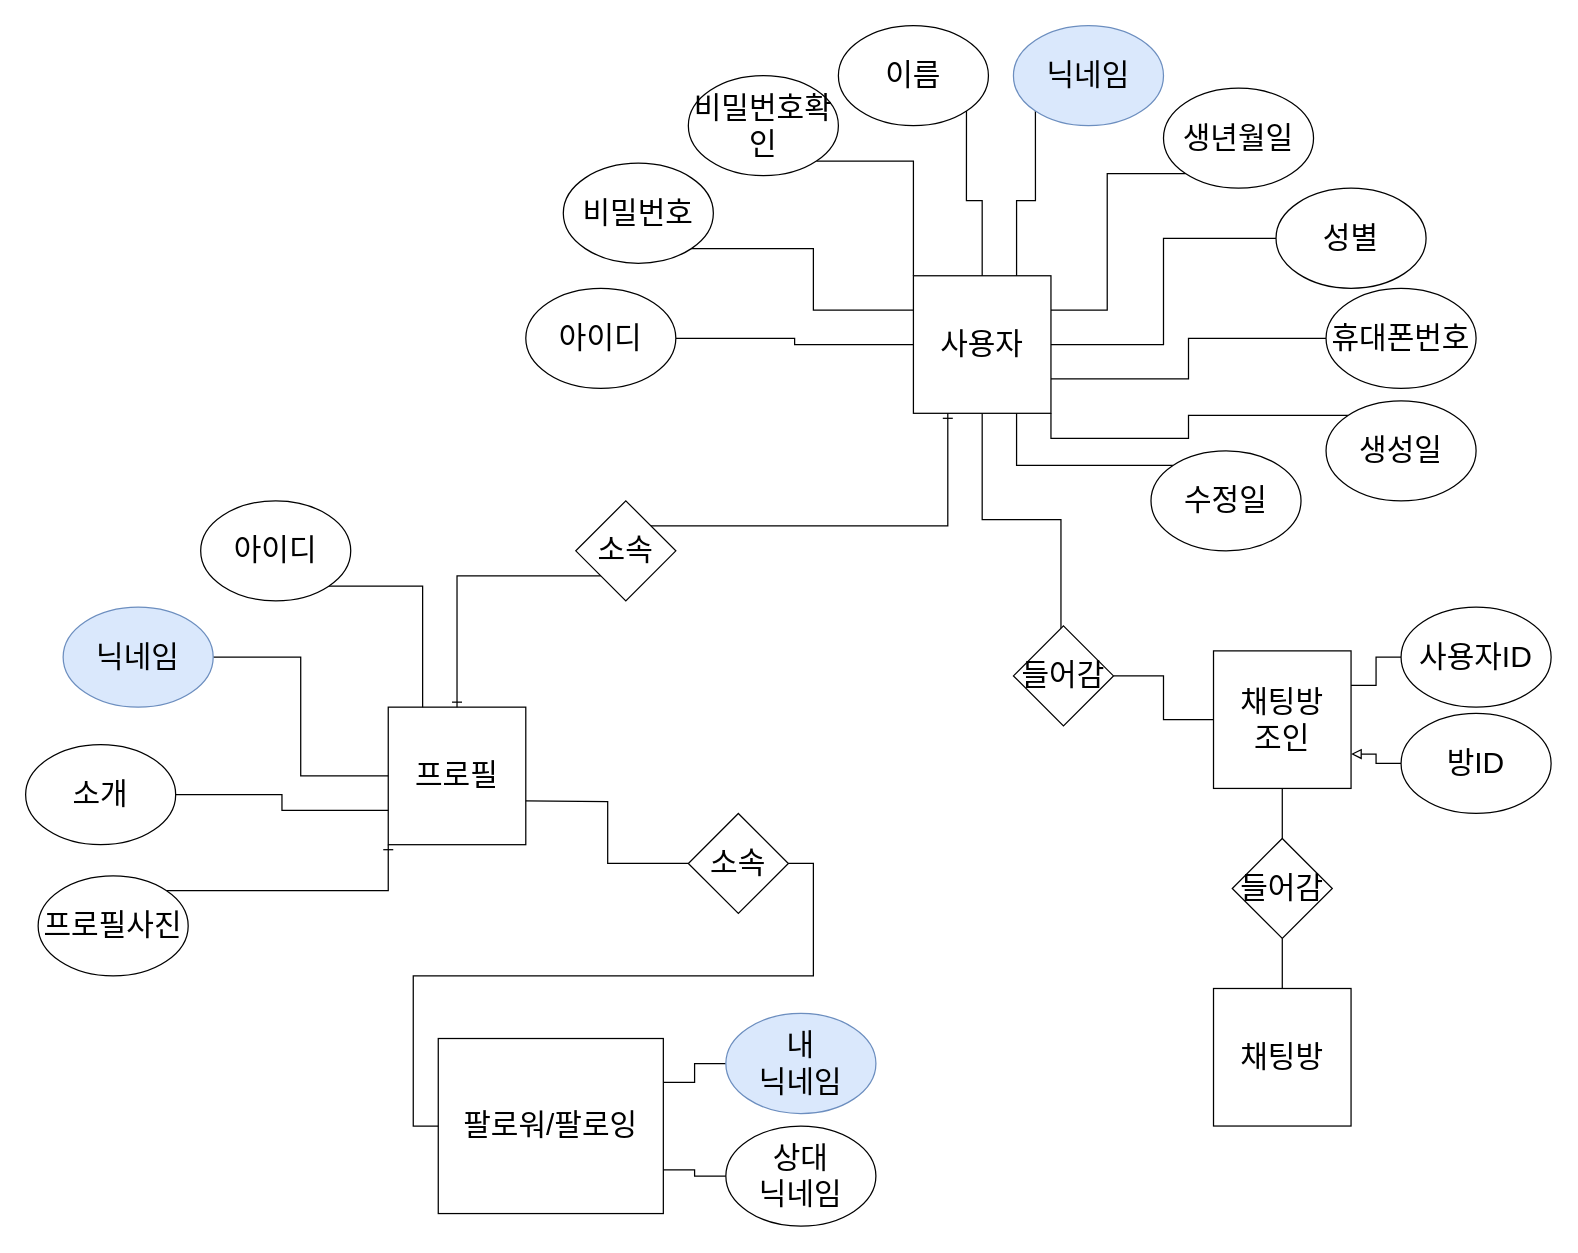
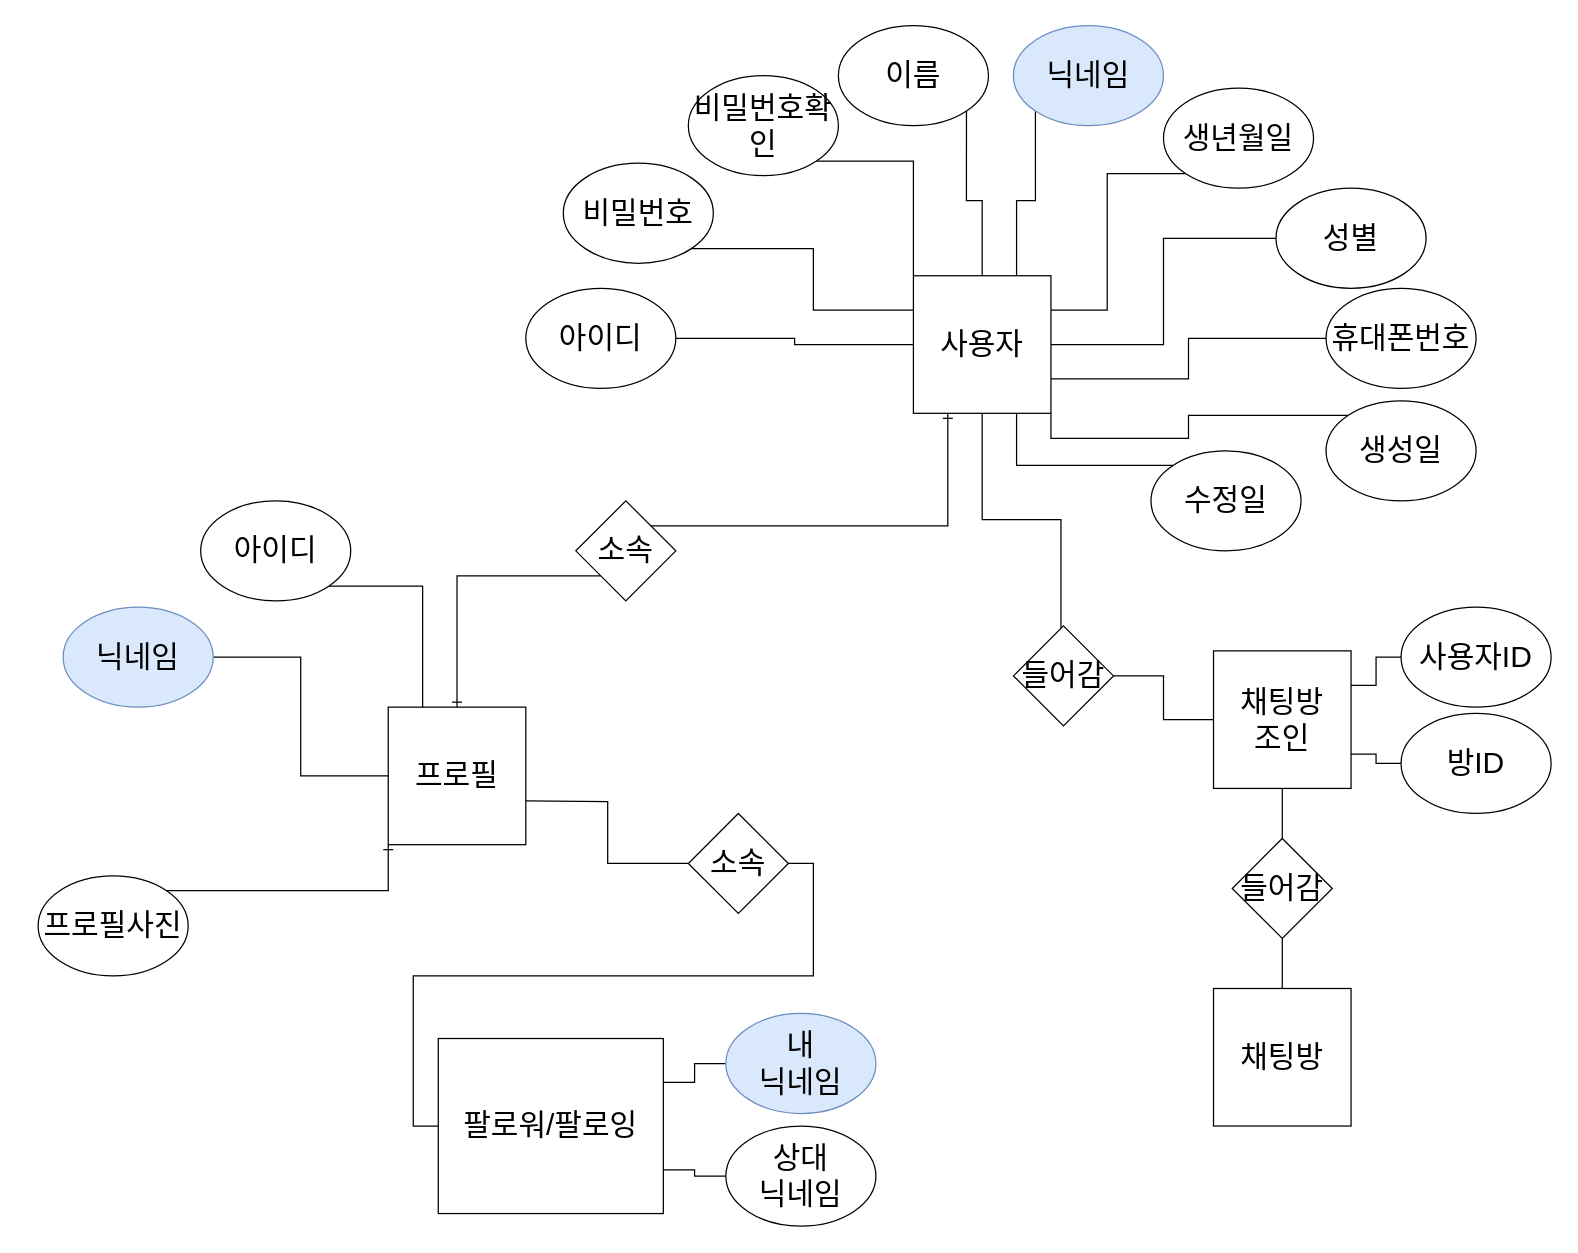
edge "방ID" -> "채팅방 조인": arrowhead block -> none
node "소개": removed
edge "프로필" -- "소개": removed
